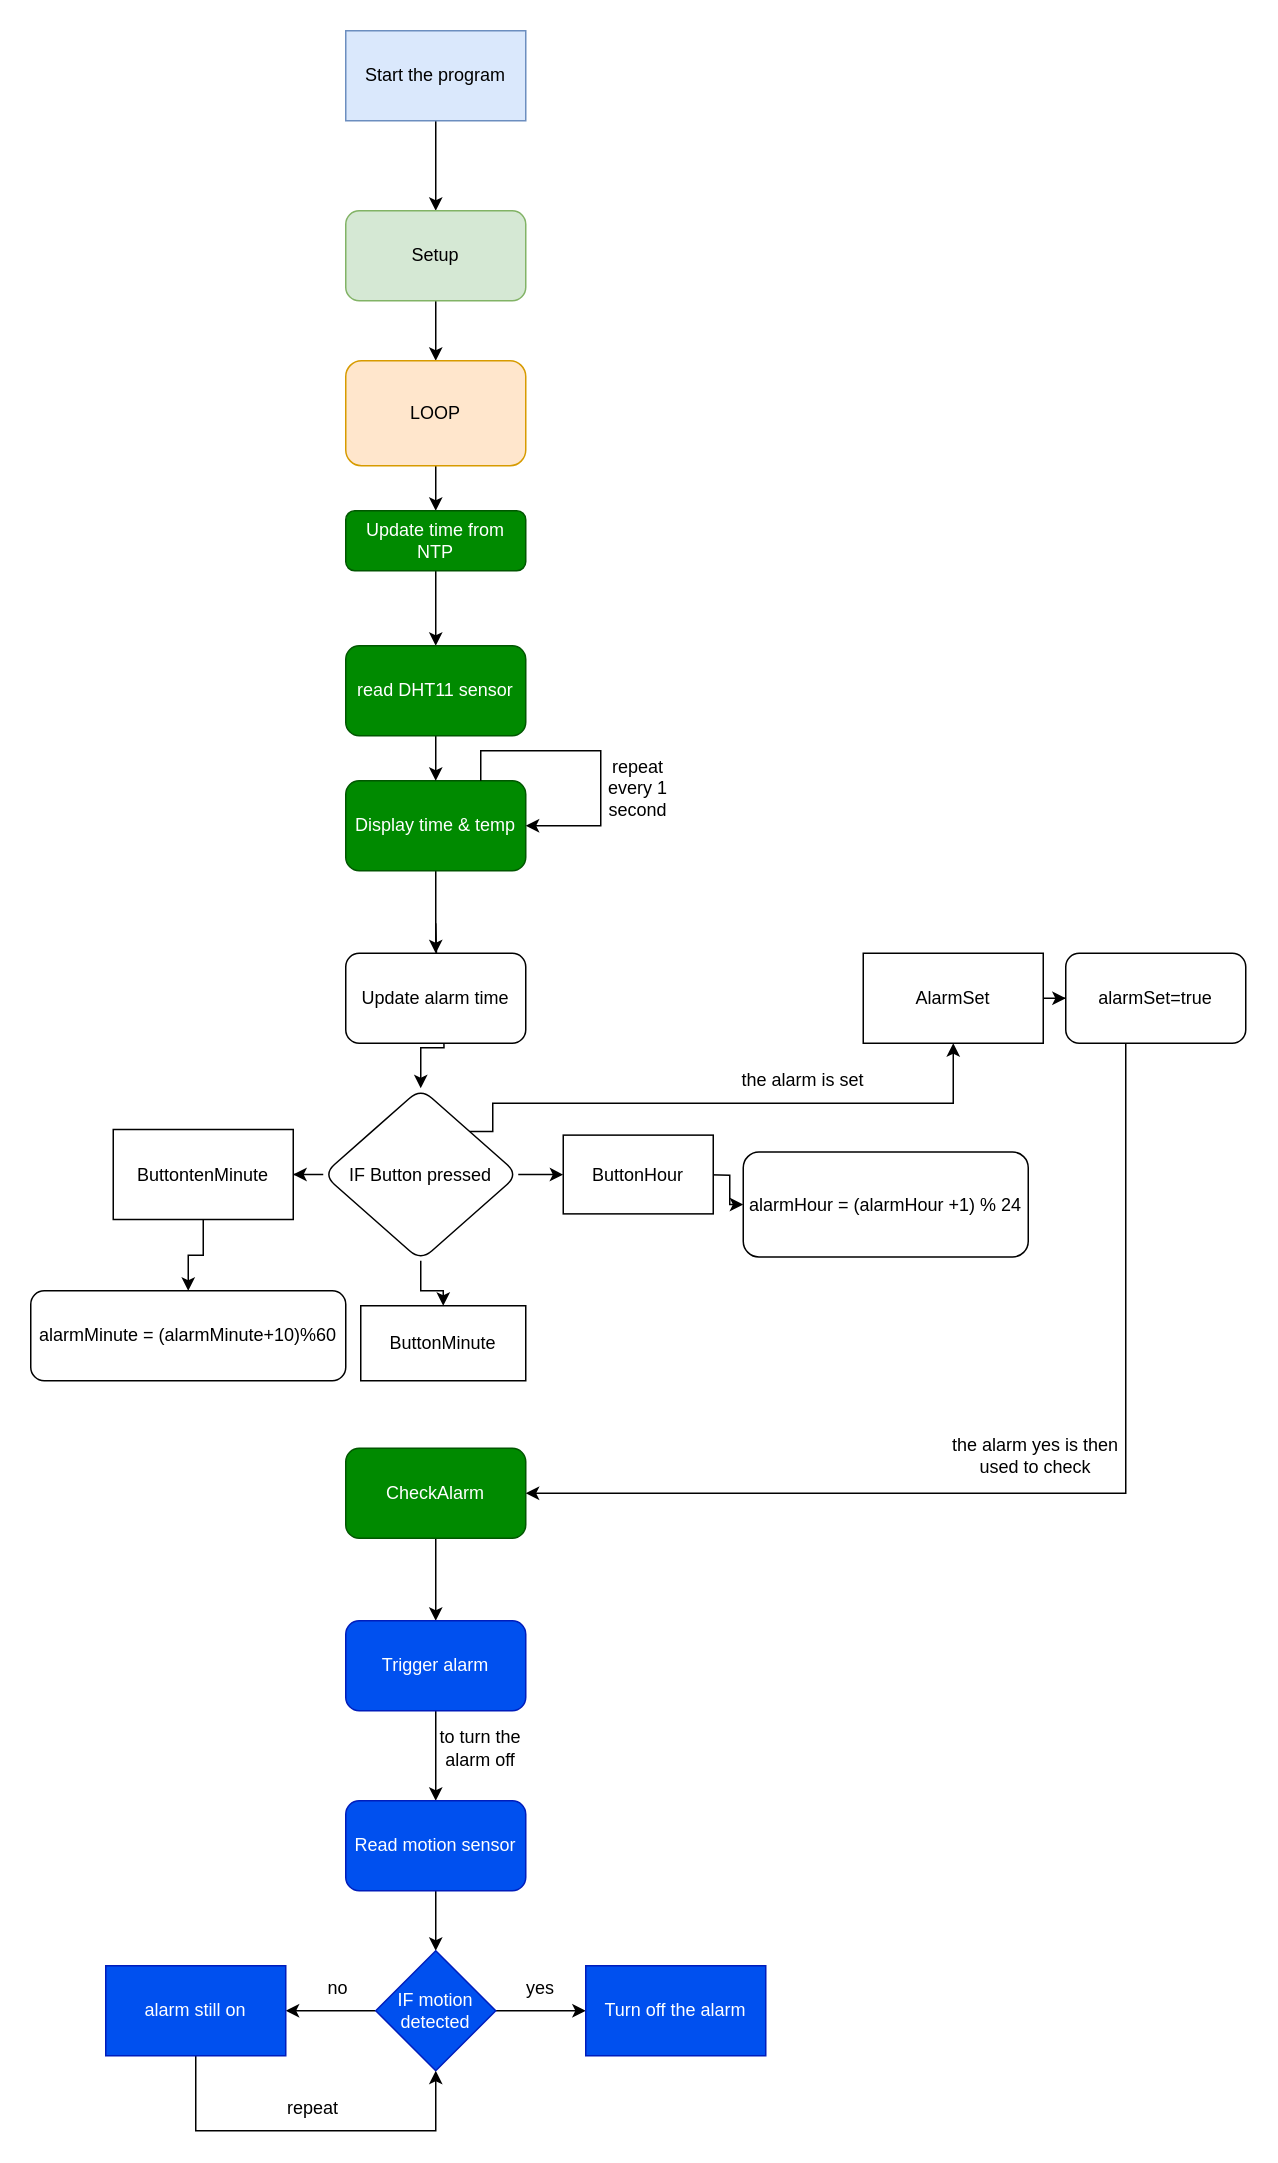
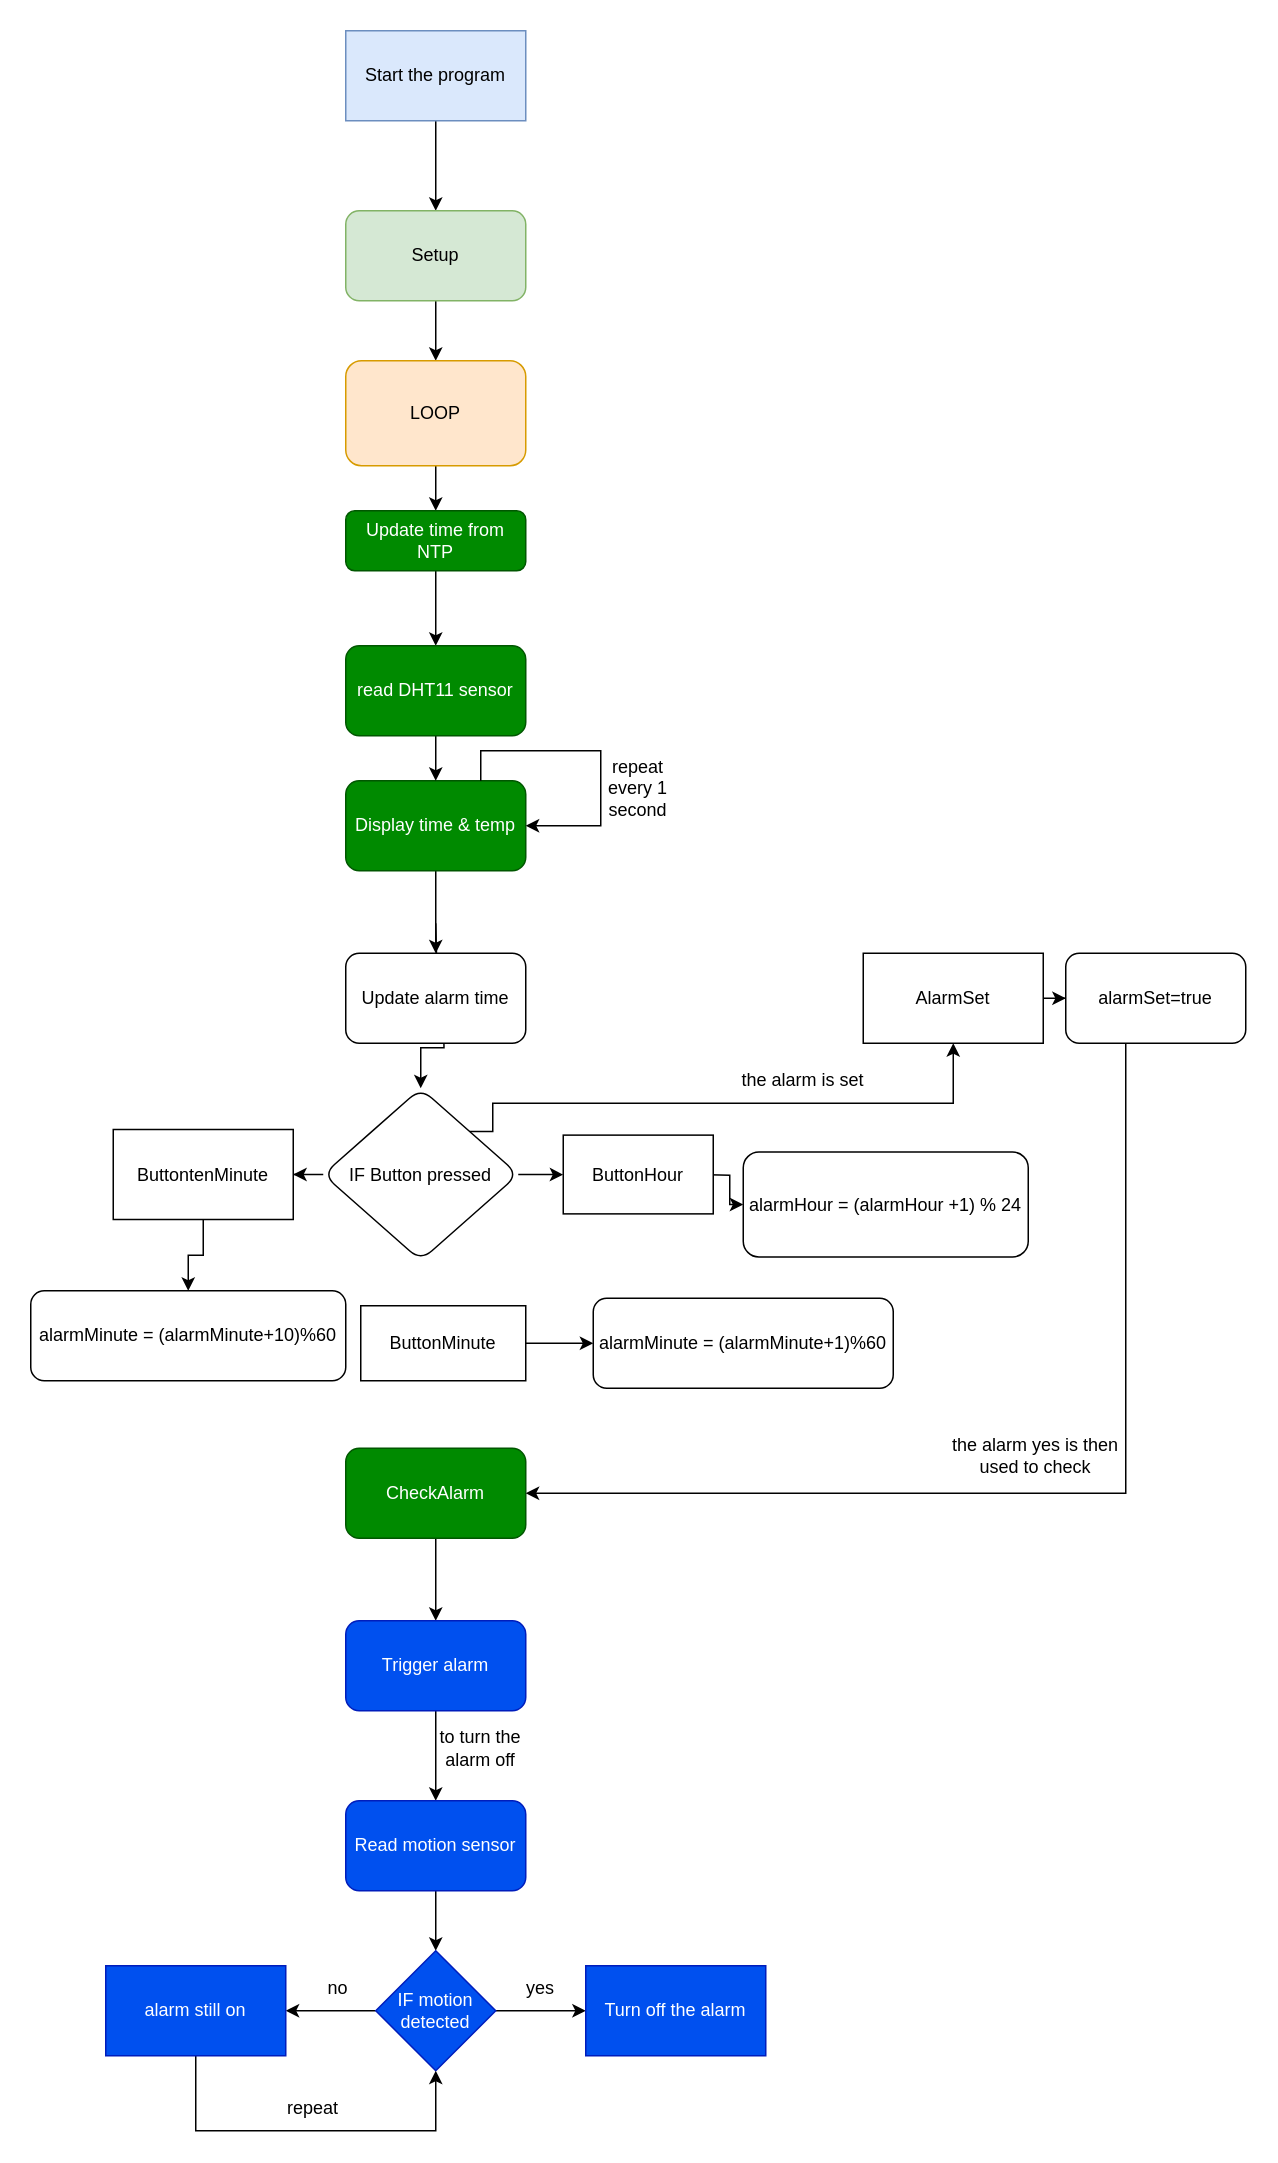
edge "IF Button pressed" -> "ButtonMinute": removed
edge "ButtonMinute" -> "alarmMinute = (alarmMinute+1)%60": added
node "alarmMinute = (alarmMinute+1)%60": added
